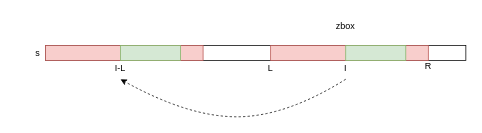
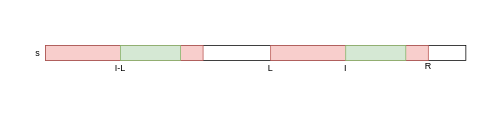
node "zbox": removed
edge "I" -> "I-L": removed
